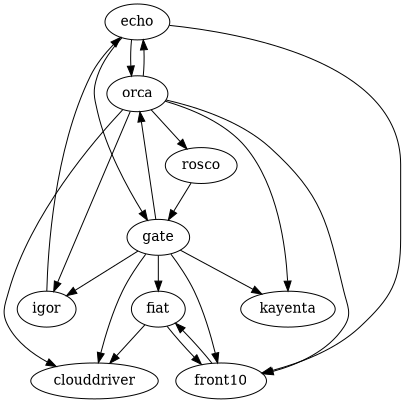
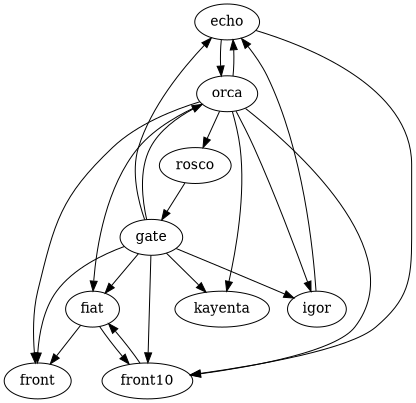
edge "echo" -> "gate": reversed
edge "orca" -> "fiat": added
node "clouddriver": label "clouddriver" -> "front"
